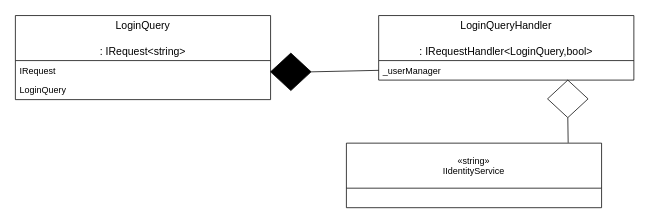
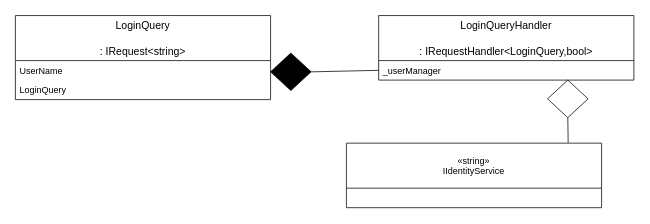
node "IRequest": label "IRequest" -> "UserName"
